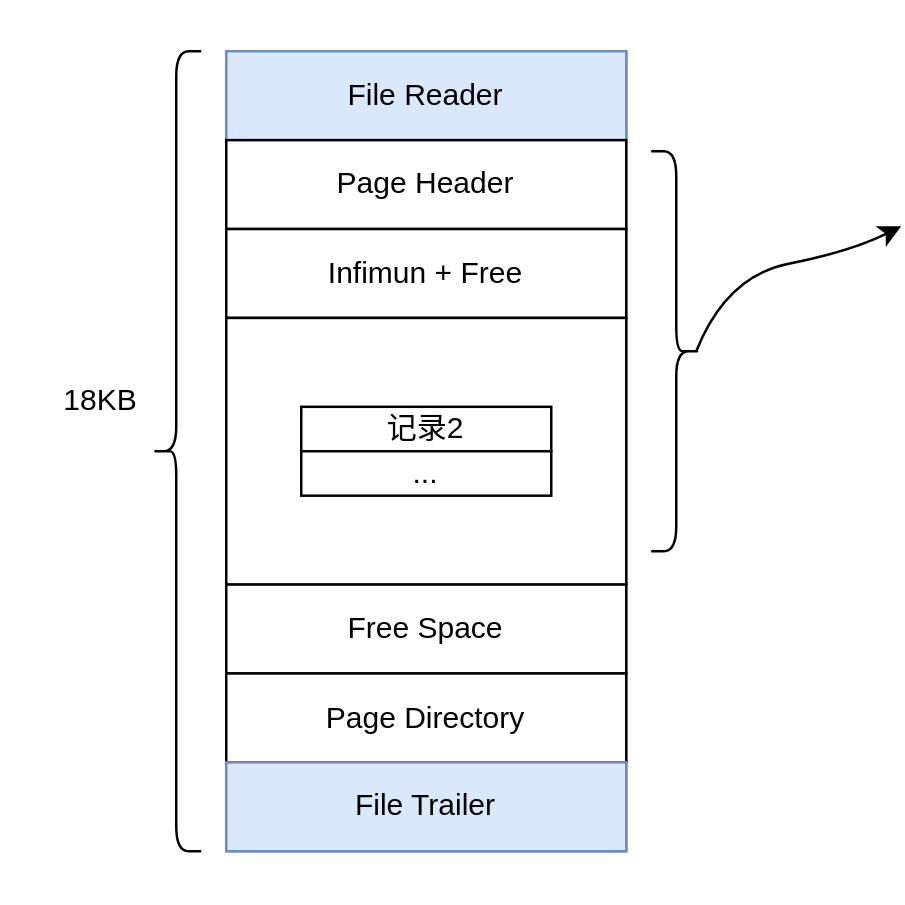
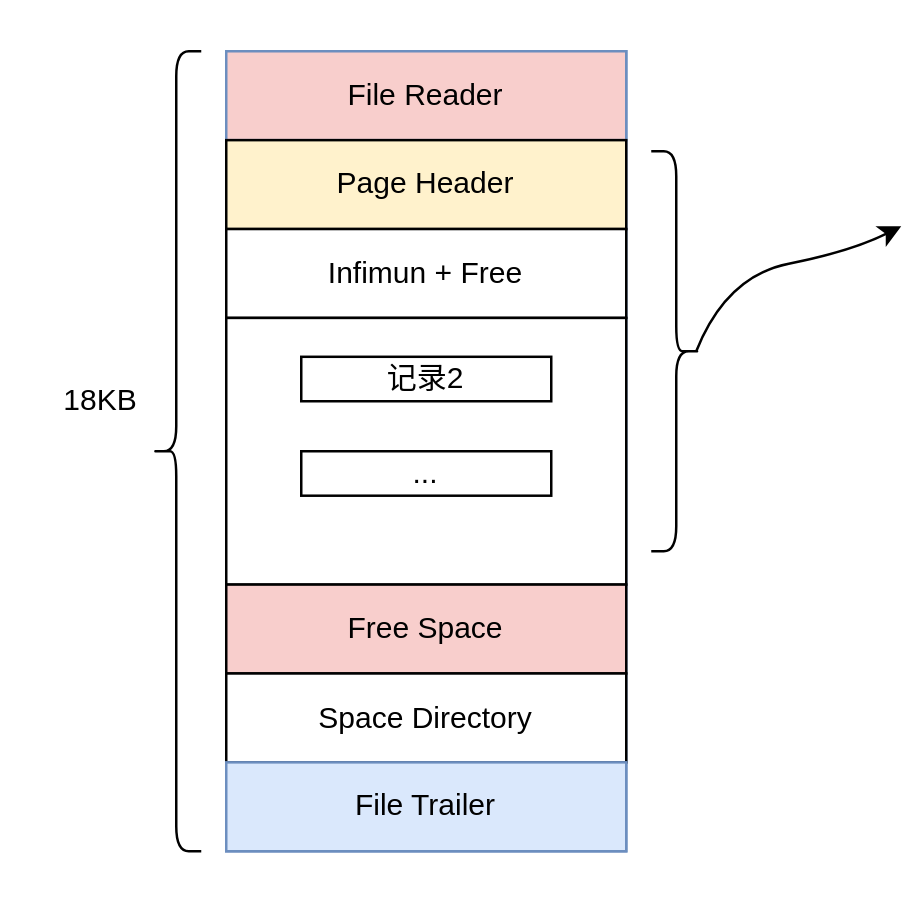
node "File Reader": fillcolor #dae8fc -> #f8cecc
node "Page Header": fillcolor #ffffff -> #fff2cc
node "记录2": moved (426, 429) -> (426, 379)
node "Free Space": fillcolor #ffffff -> #f8cecc
node "Page Directory": label "Page Directory" -> "Space Directory"
